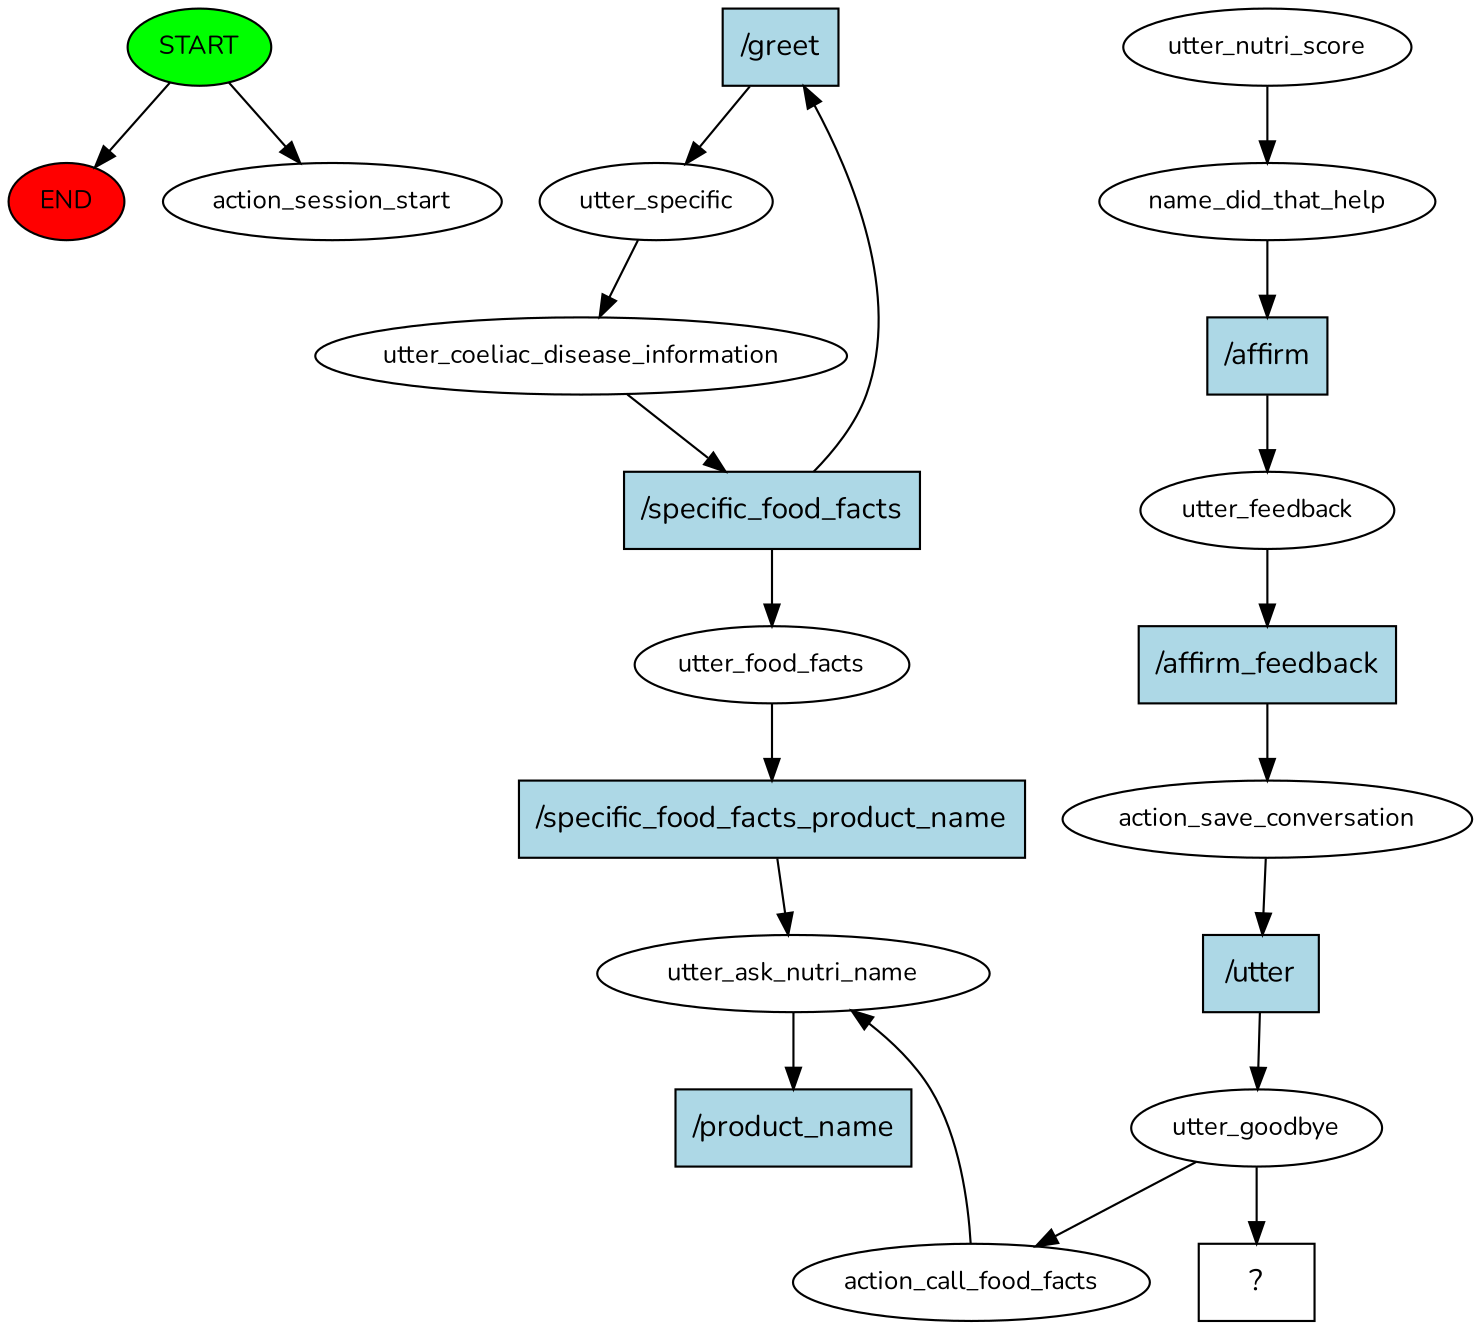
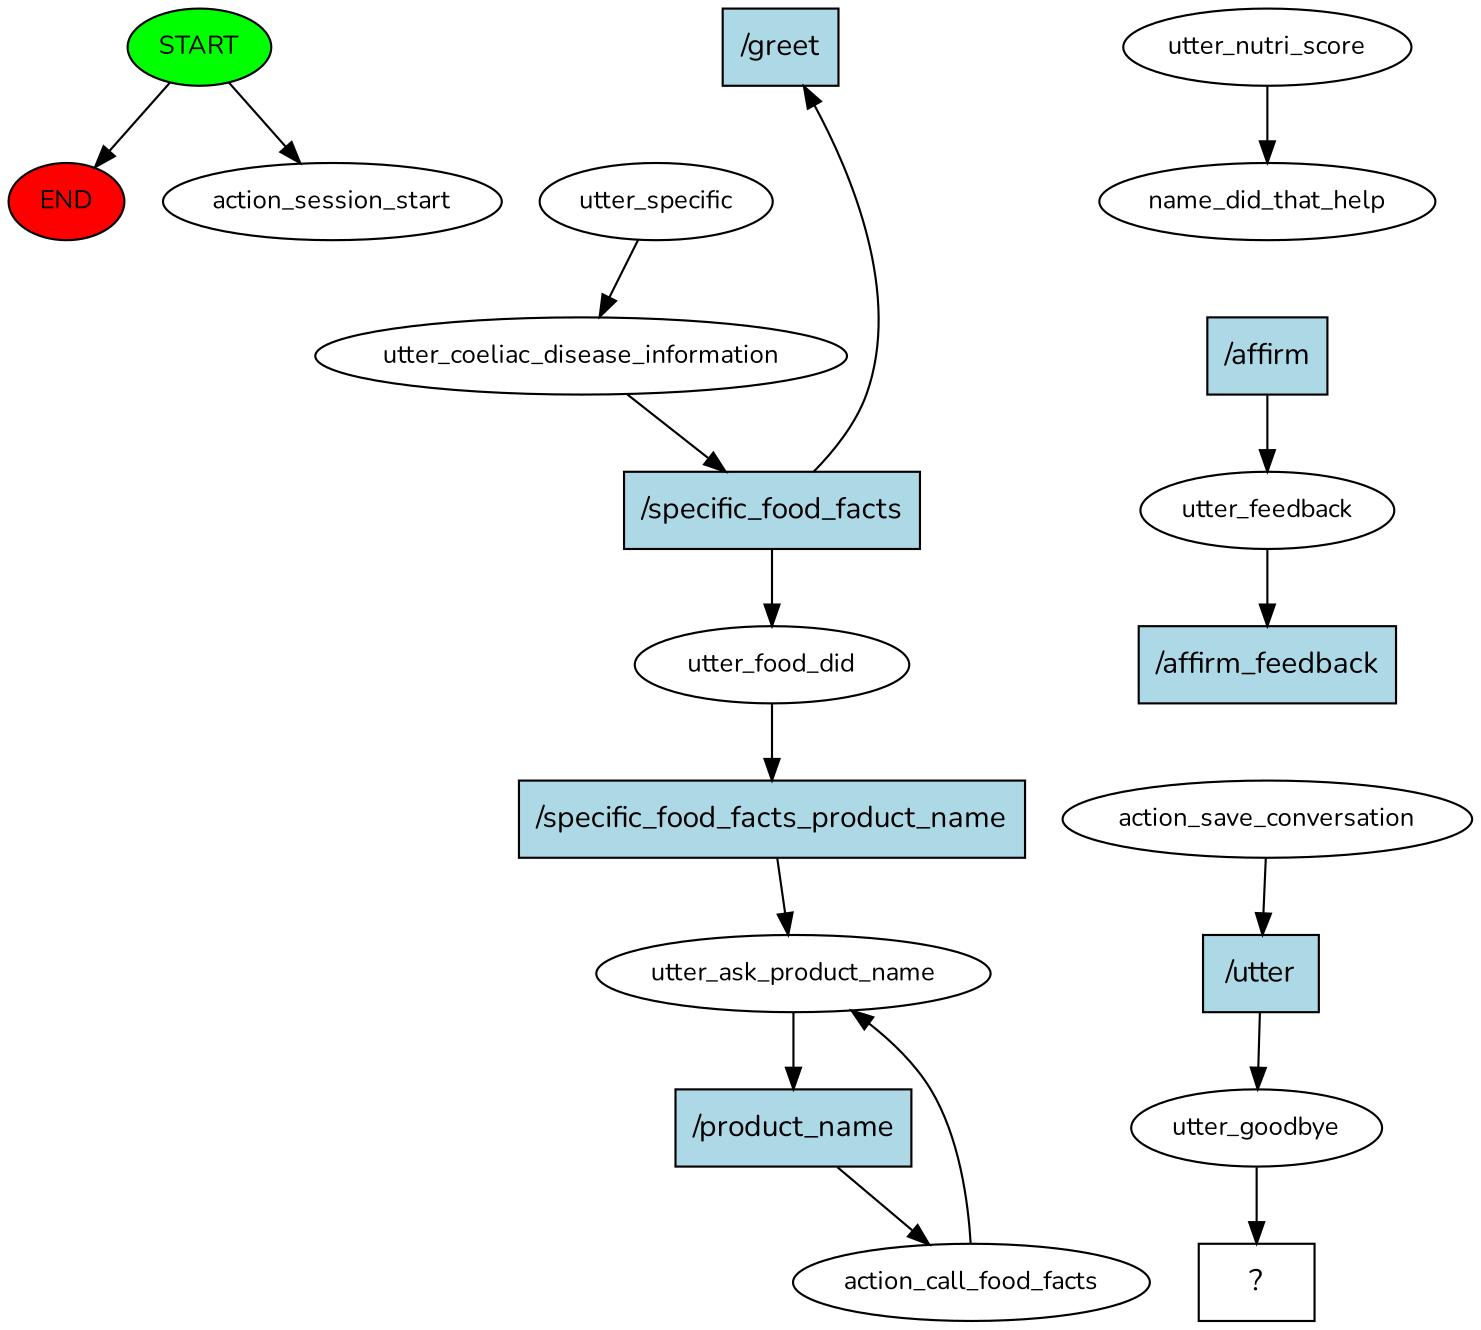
edge "/greet" -> "utter_specific": removed
edge "name_did_that_help" -> "/affirm": removed
node "utter_food_facts": label "utter_food_facts" -> "utter_food_did"
edge "/affirm_feedback" -> "action_save_conversation": removed
node "utter_ask_nutri_name": label "utter_ask_nutri_name" -> "utter_ask_product_name"
edge "utter_goodbye" -> "action_call_food_facts": now "/product_name" -> "action_call_food_facts"
